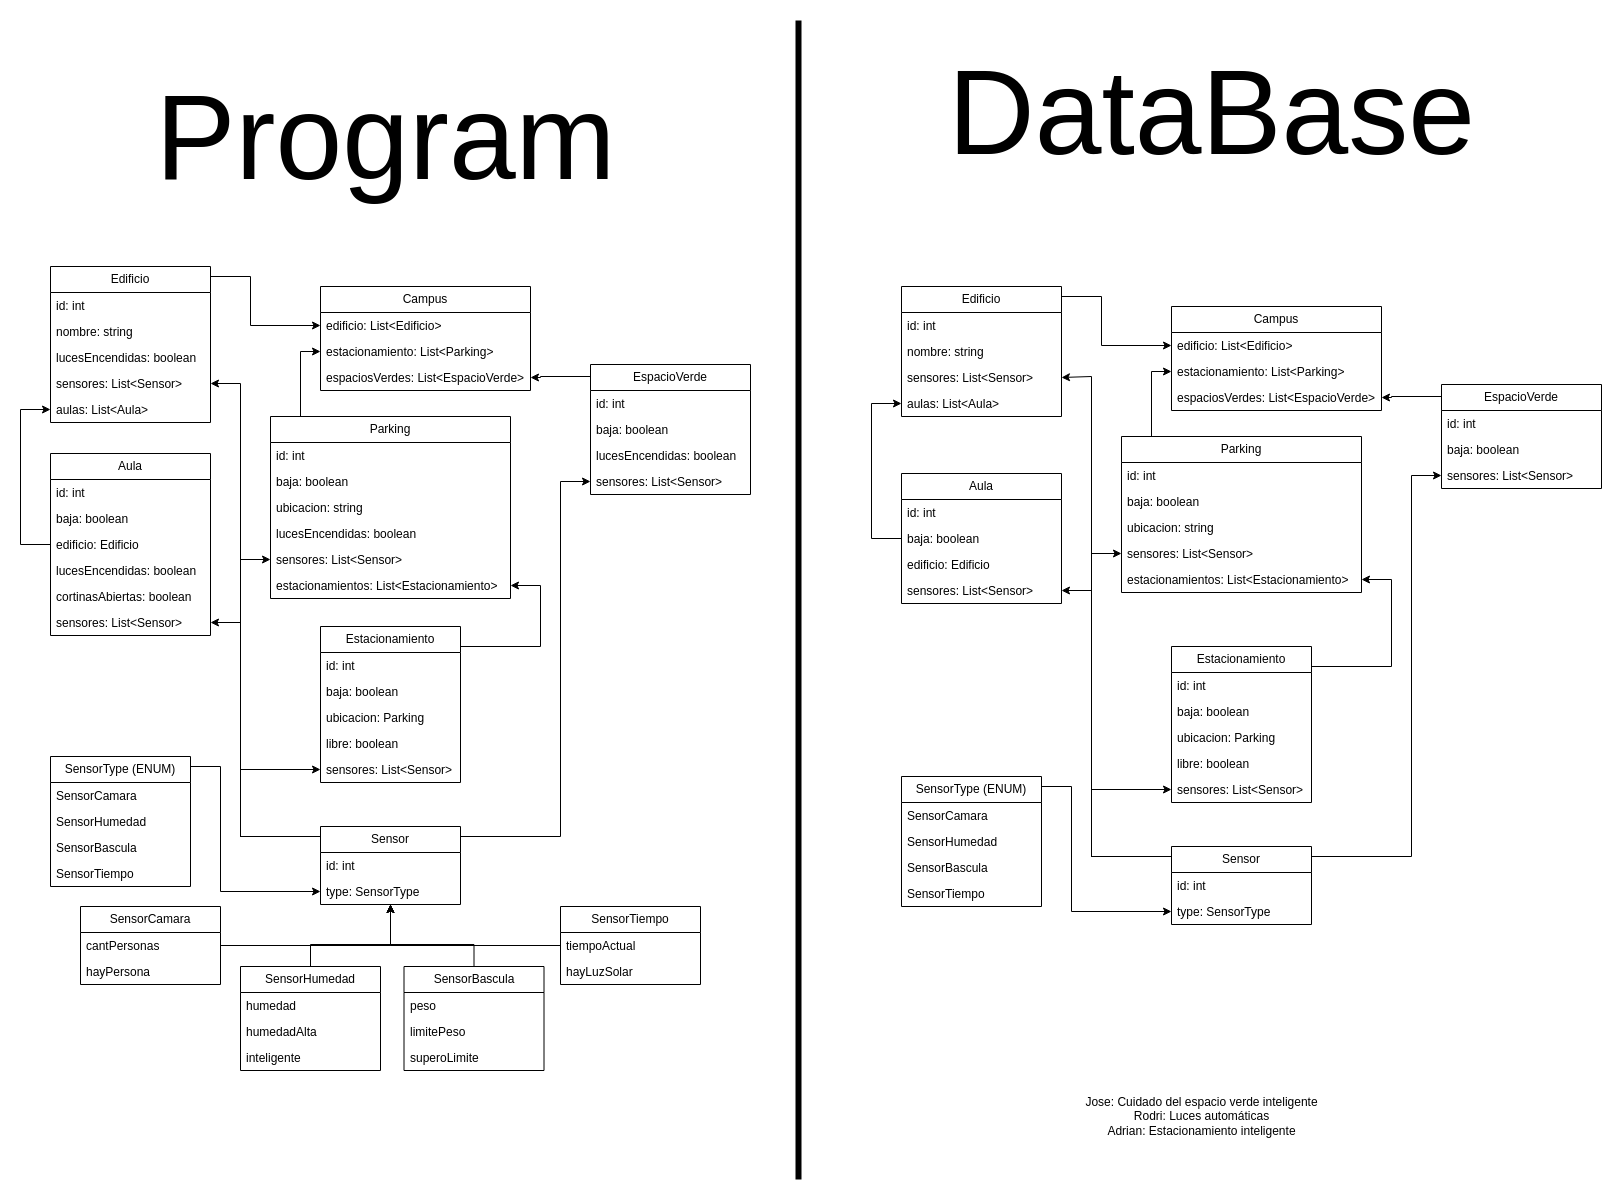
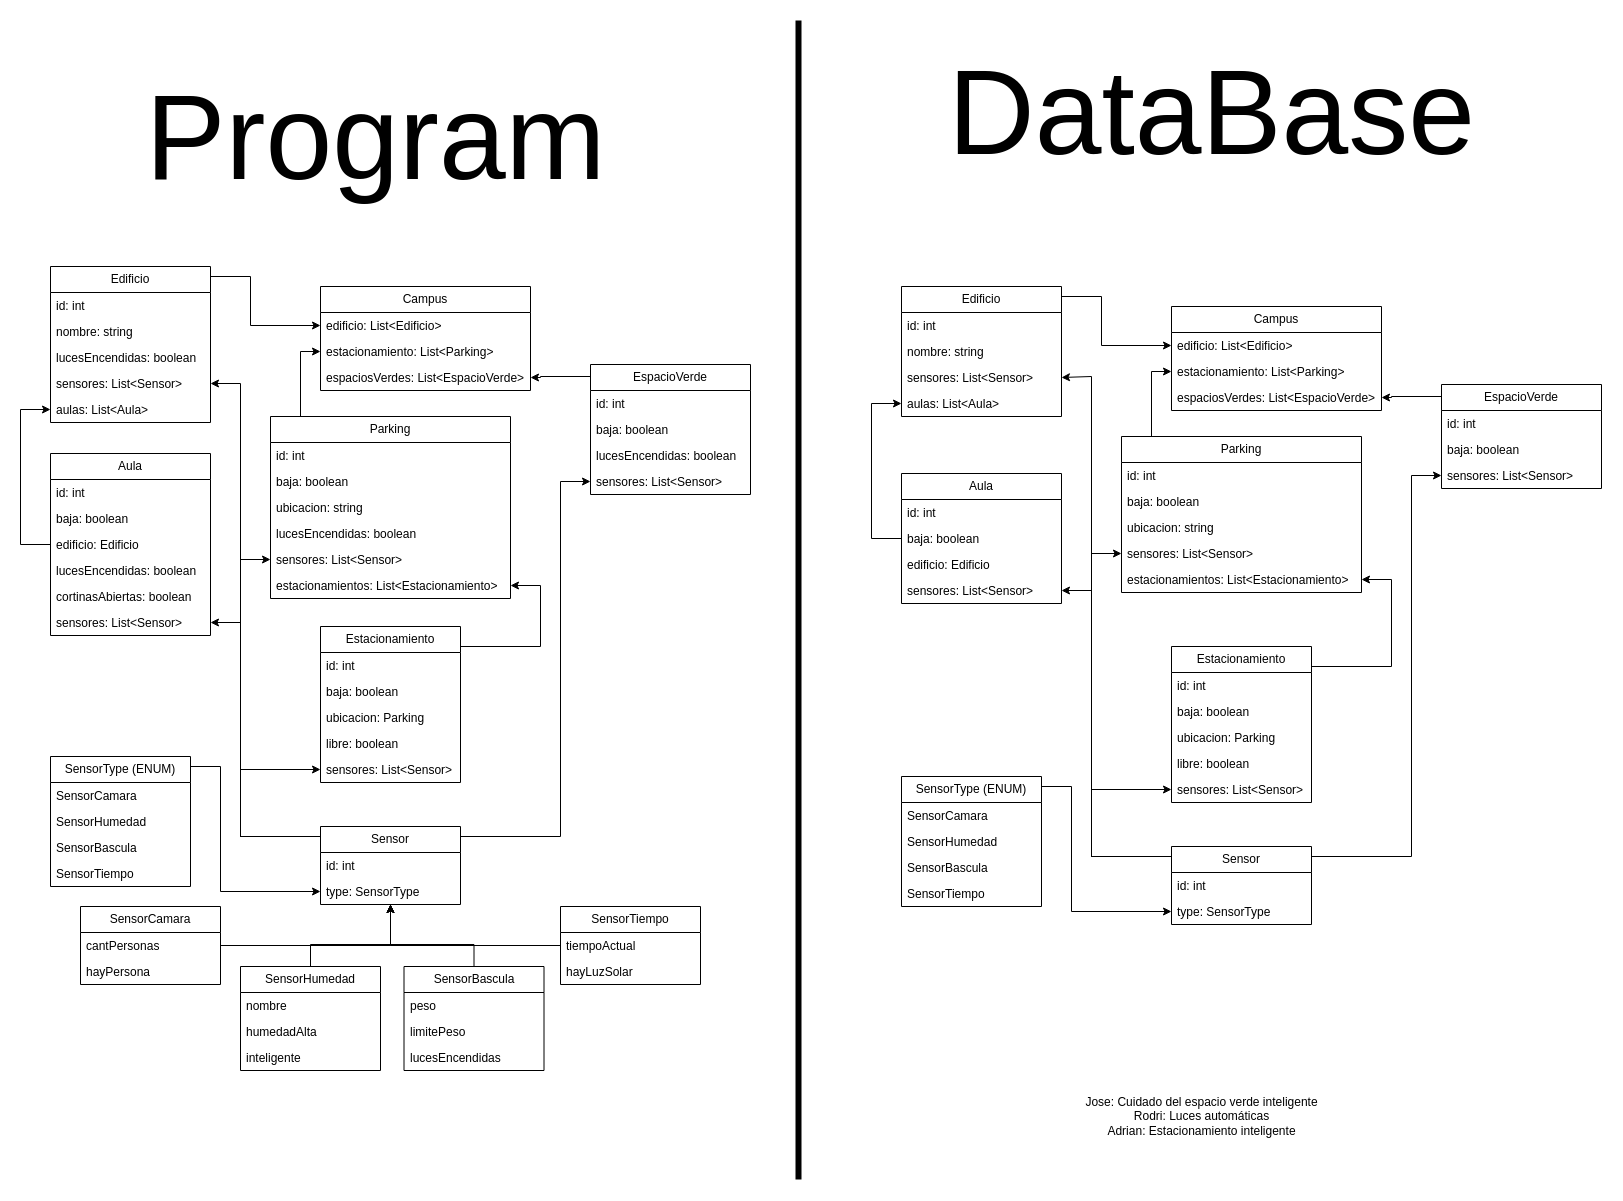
node "Program": moved (386, 137) -> (376, 137)
node "humedad": label "humedad" -> "nombre"
node "superoLimite": label "superoLimite" -> "lucesEncendidas"
